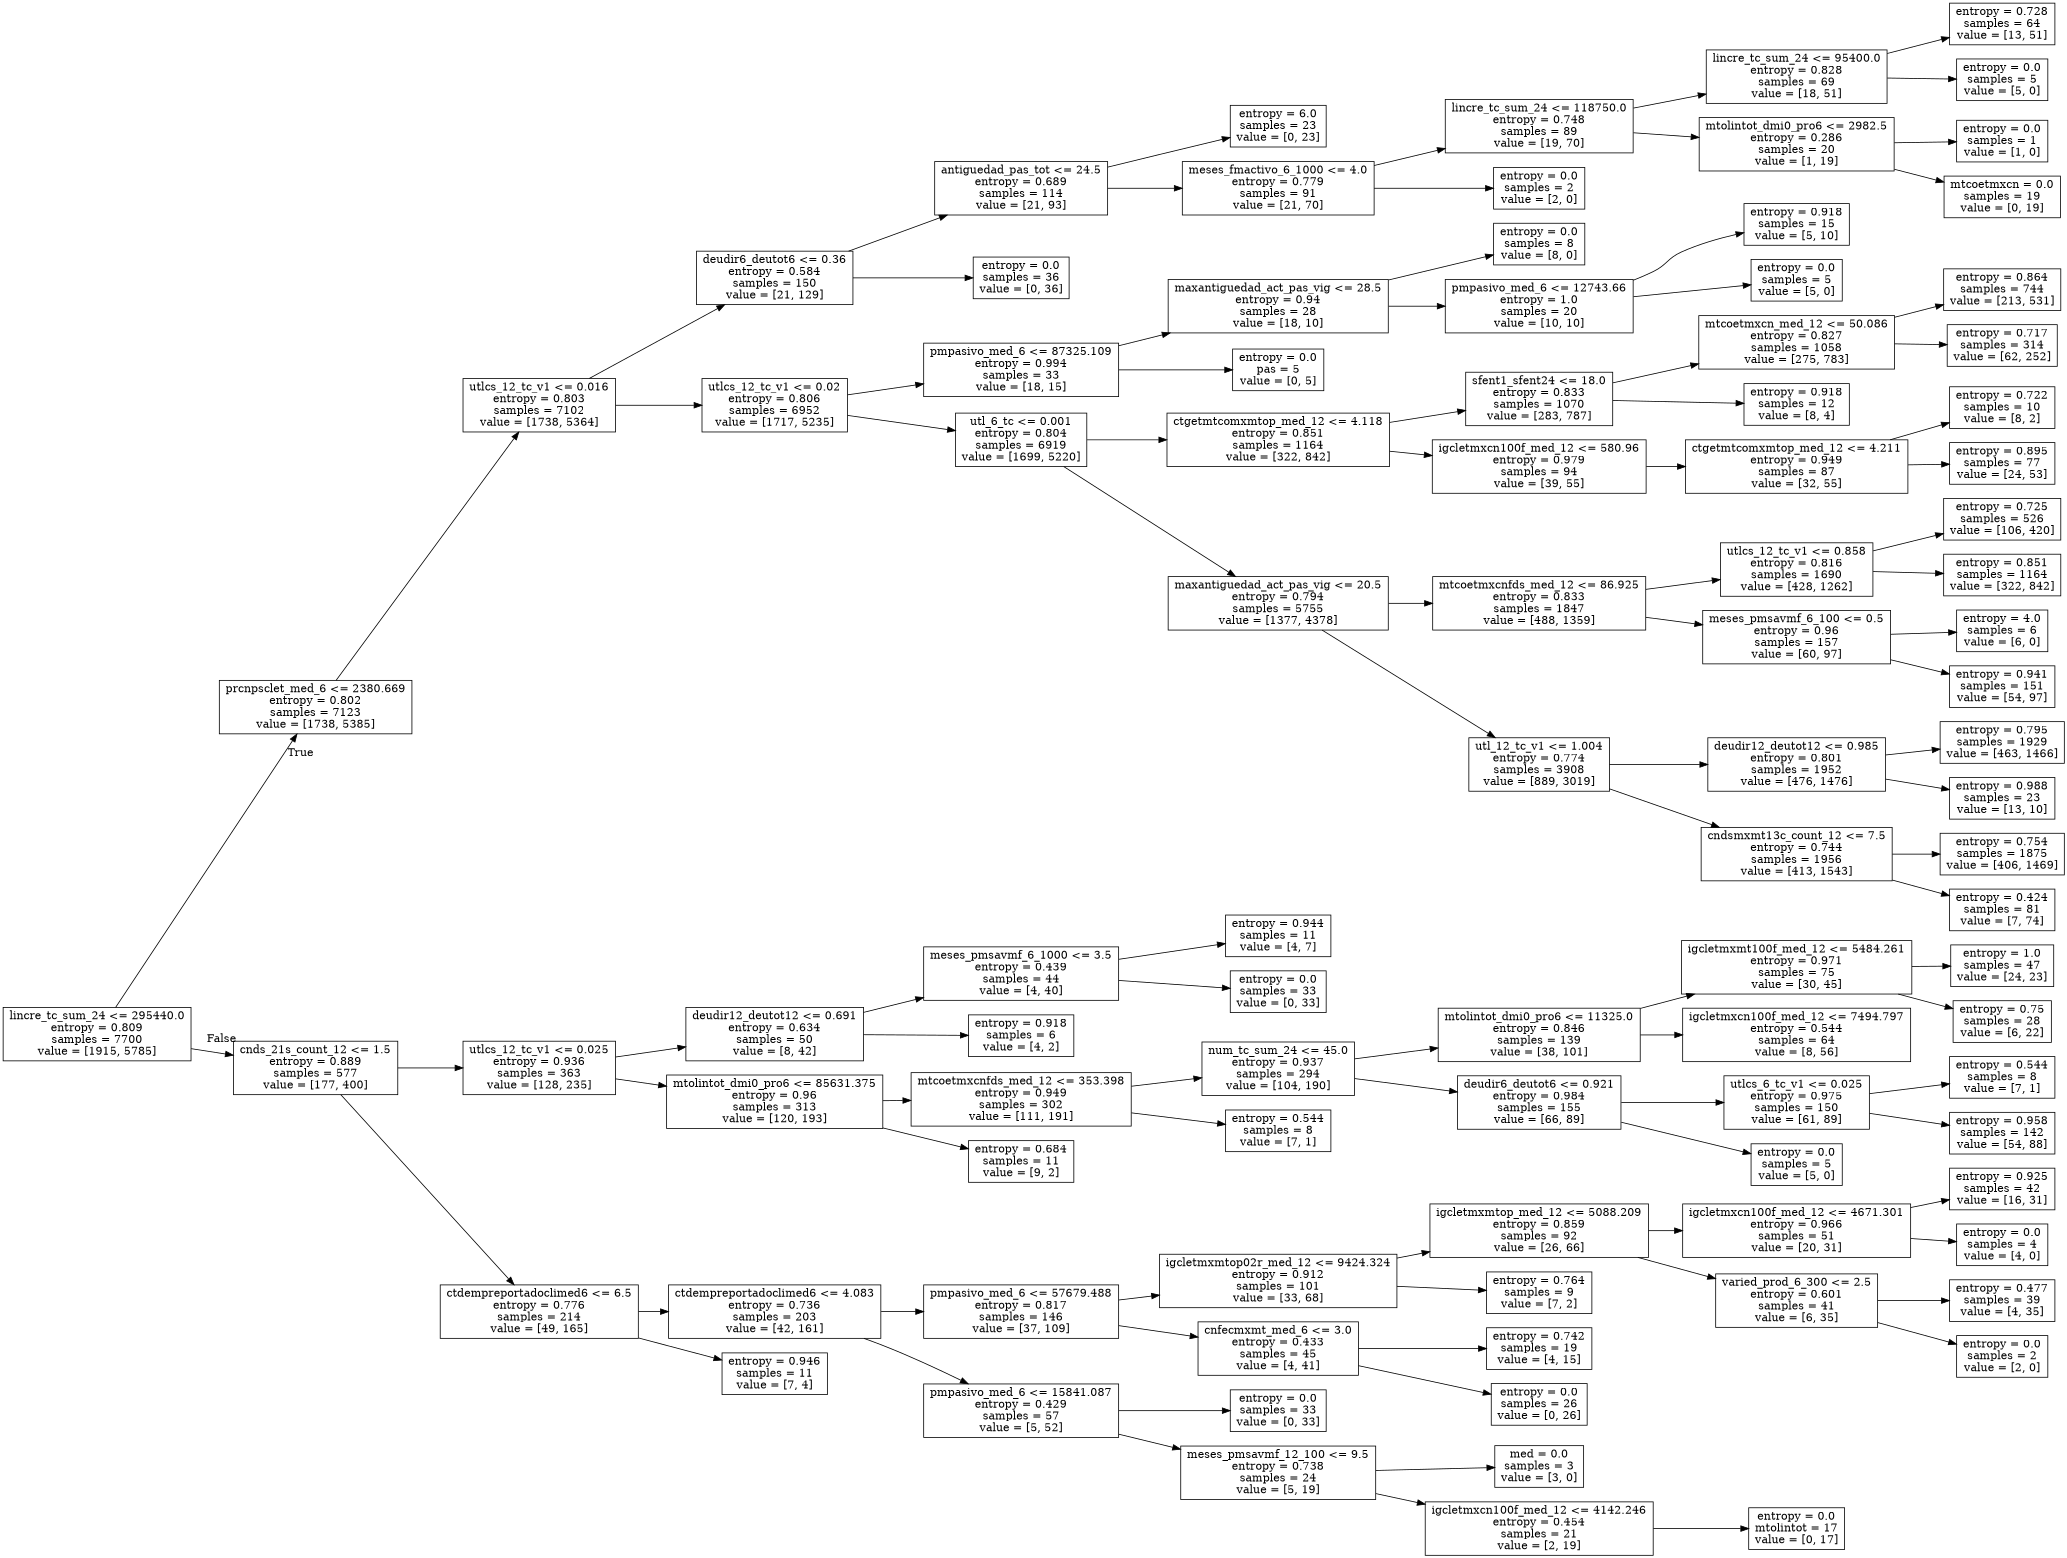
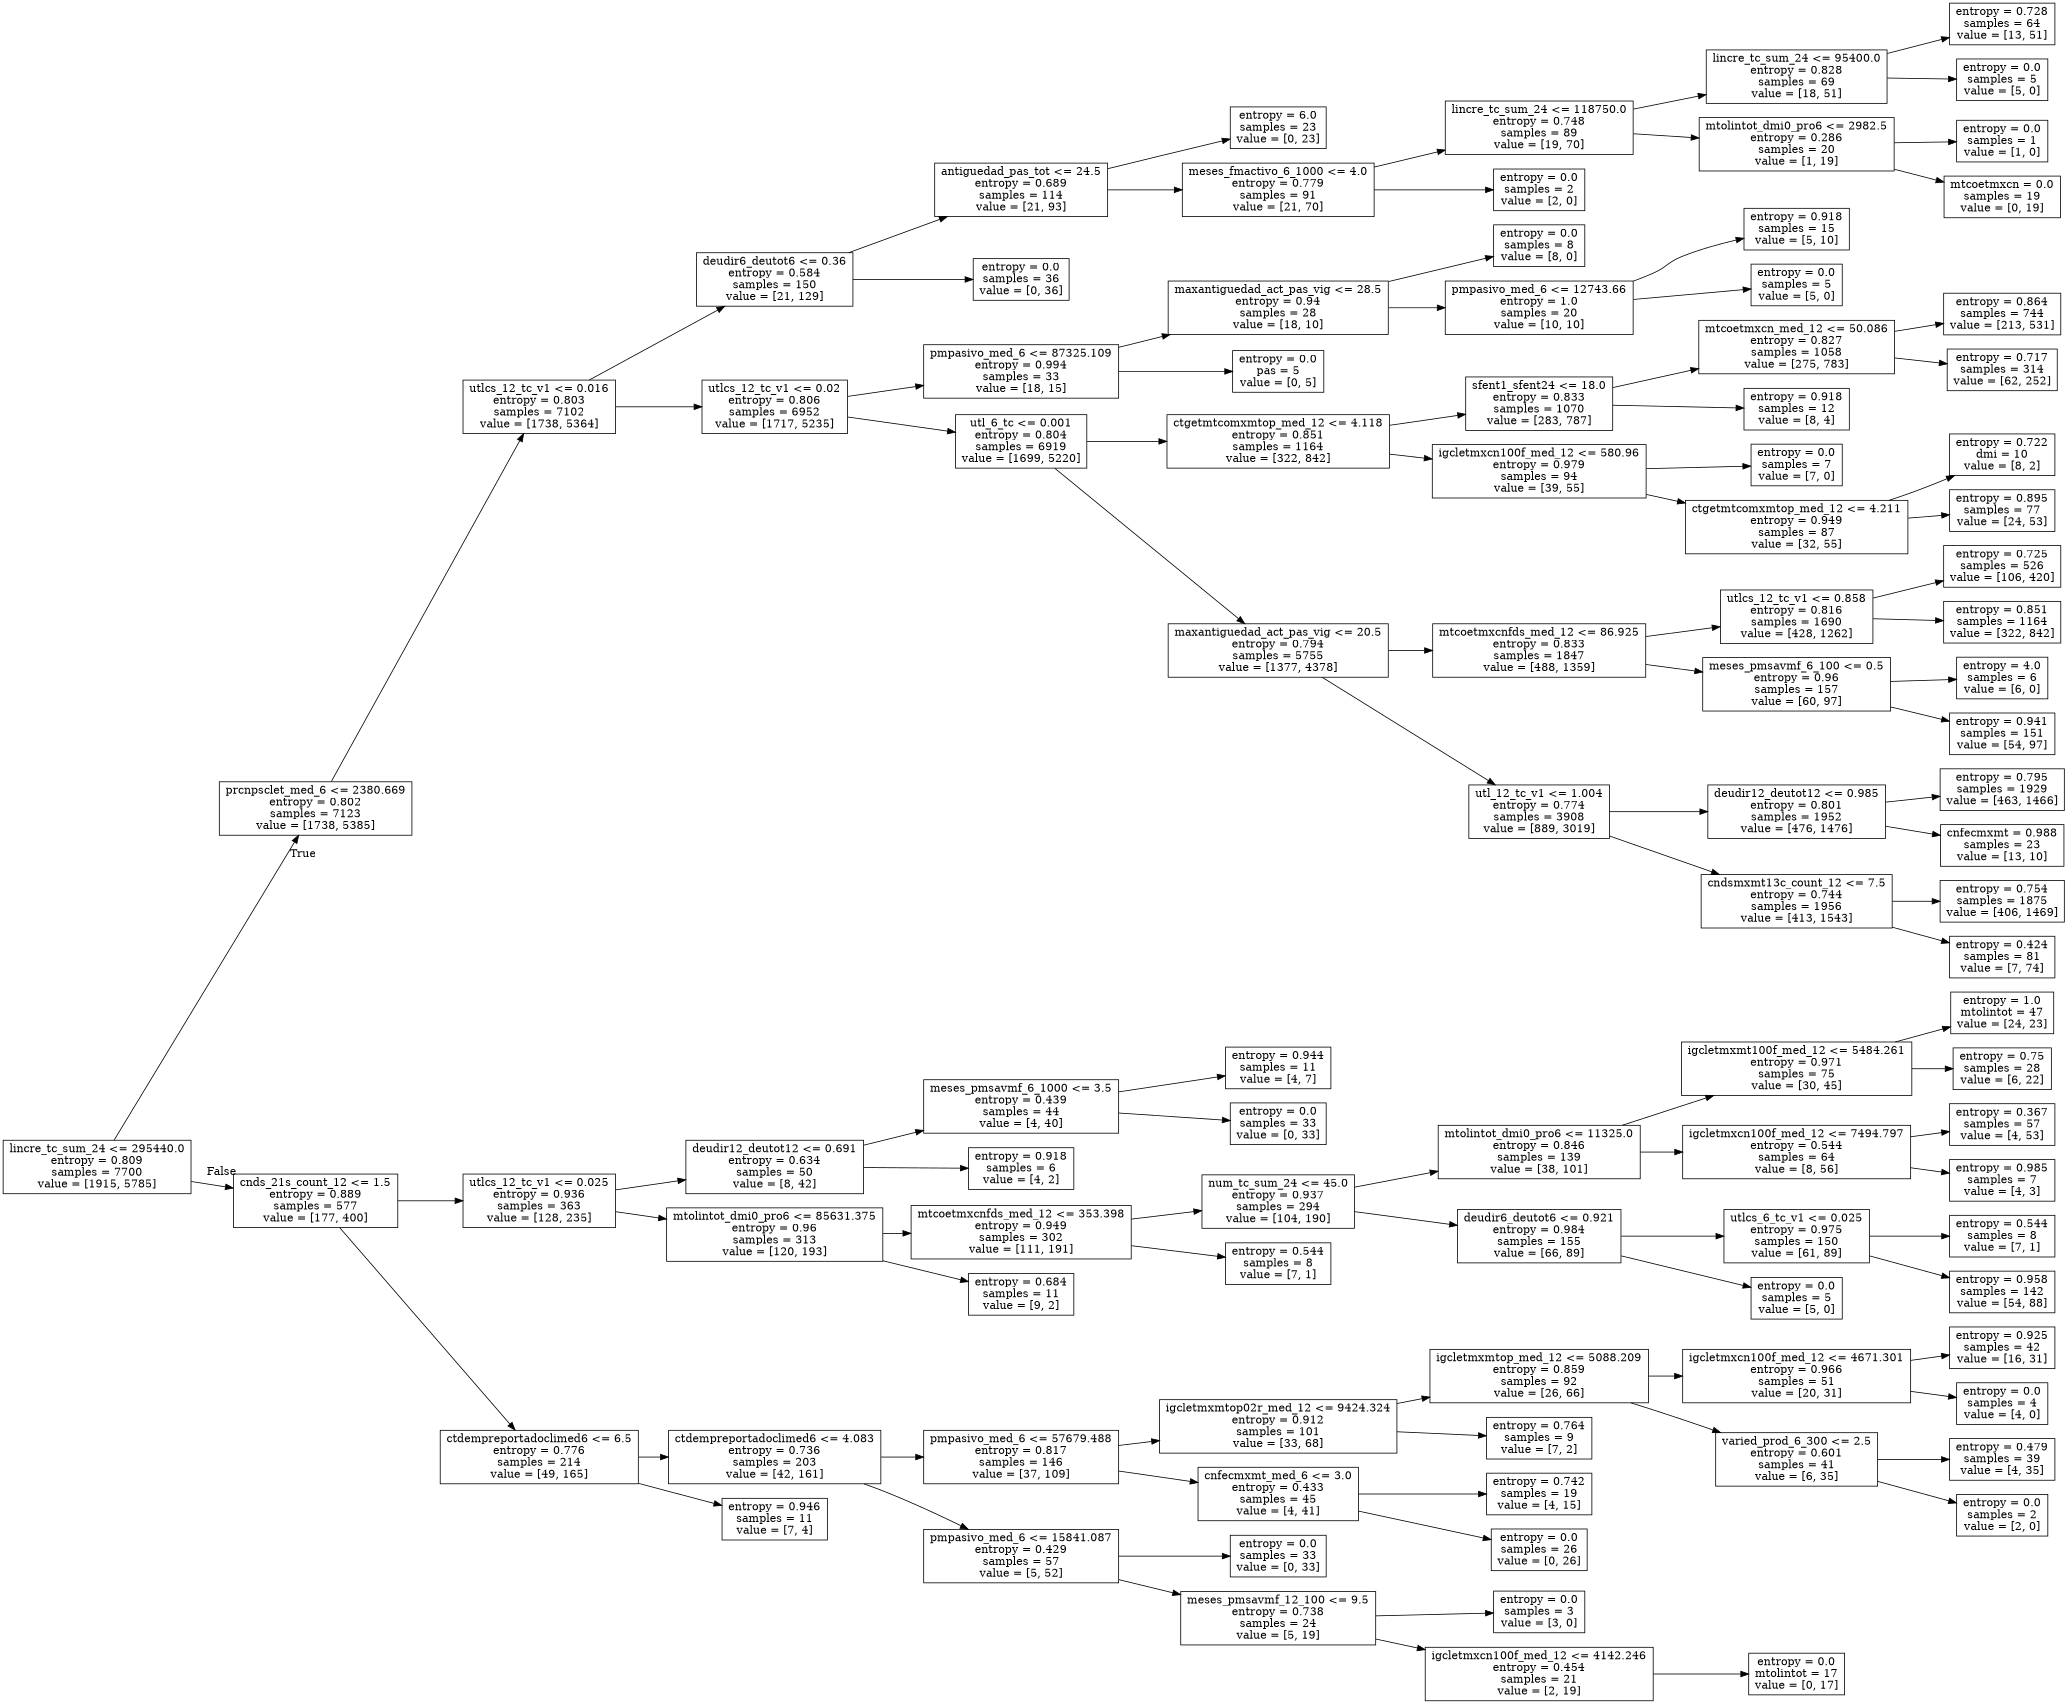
node "entropy = 0.722 samples = 10 value = [8, 2]": label "entropy = 0.722 samples = 10 value = [8, 2]" -> "entropy = 0.722 dmi = 10 value = [8, 2]"
node "entropy = 0.0 samples = 7 value = [7, 0]": added
node "entropy = 0.988 samples = 23 value = [13, 10]": label "entropy = 0.988 samples = 23 value = [13, 10]" -> "cnfecmxmt = 0.988 samples = 23 value = [13, 10]"
node "entropy = 1.0 samples = 47 value = [24, 23]": label "entropy = 1.0 samples = 47 value = [24, 23]" -> "entropy = 1.0 mtolintot = 47 value = [24, 23]"
node "entropy = 0.367 samples = 57 value = [4, 53]": added
node "entropy = 0.985 samples = 7 value = [4, 3]": added
node "entropy = 0.477 samples = 39 value = [4, 35]": label "entropy = 0.477 samples = 39 value = [4, 35]" -> "entropy = 0.479 samples = 39 value = [4, 35]"
node "med = 0.0 samples = 3 value = [3, 0]": label "med = 0.0 samples = 3 value = [3, 0]" -> "entropy = 0.0 samples = 3 value = [3, 0]"
